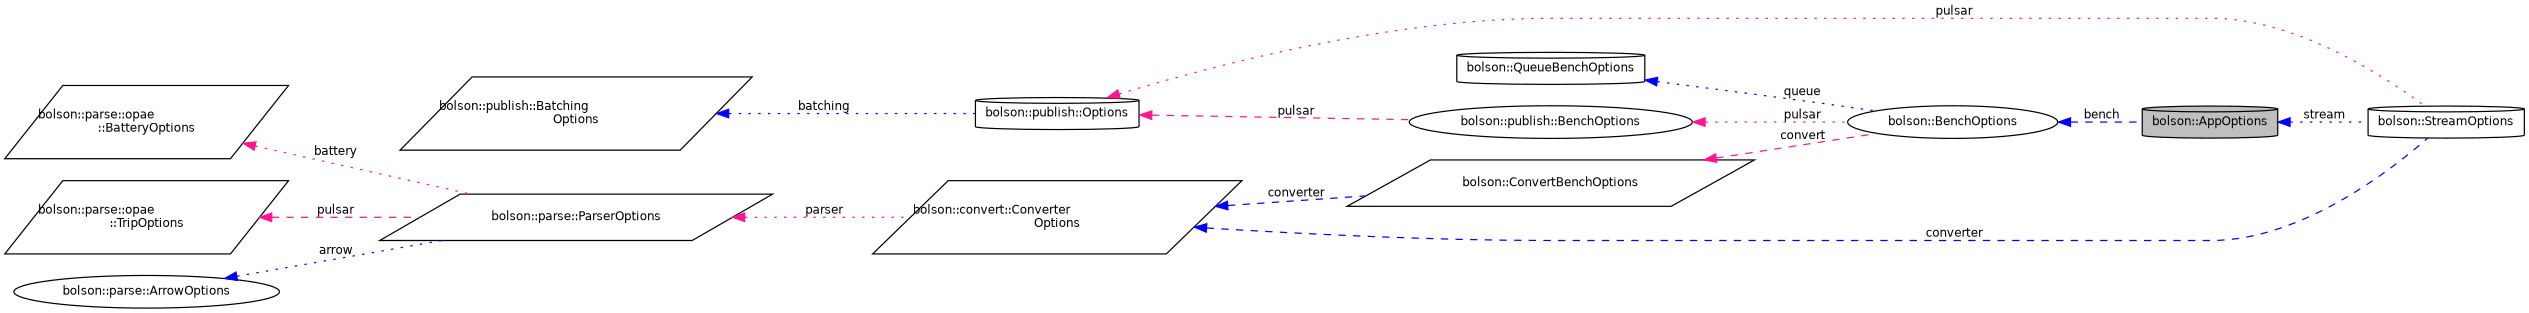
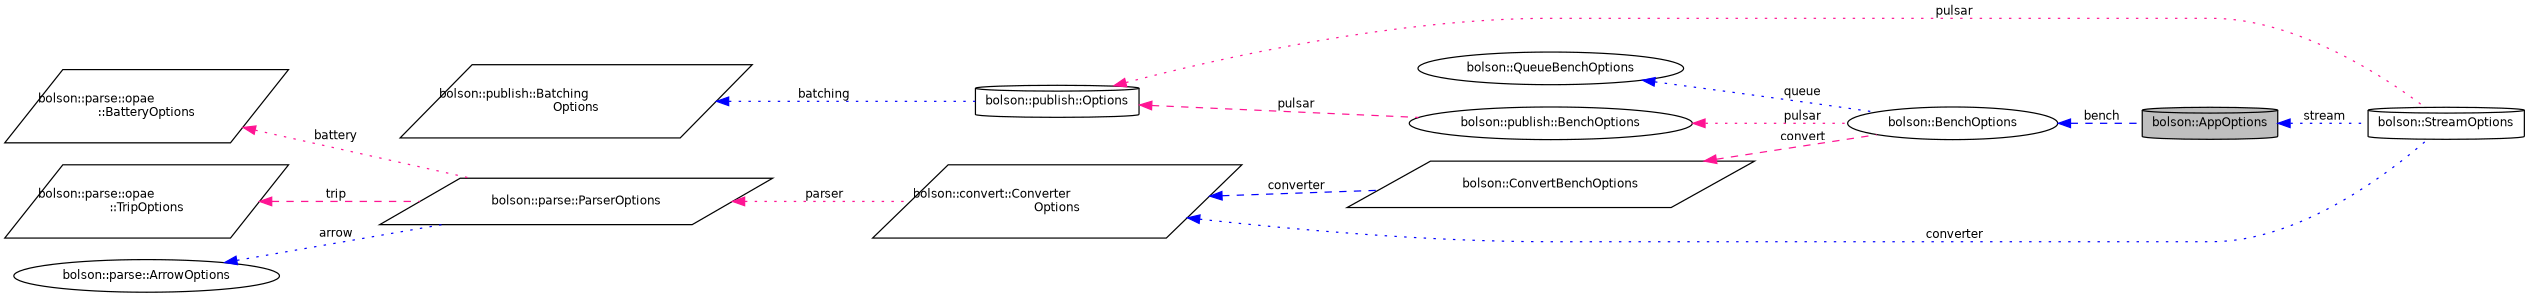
node "bolson::QueueBenchOptions": shape cylinder -> ellipse
edge "bolson::parse::ParserOptions" -> "bolson::parse::opae ::TripOptions": label " pulsar" -> " trip"
edge "bolson::StreamOptions" -> "bolson::convert::Converter Options": style dashed -> dotted
